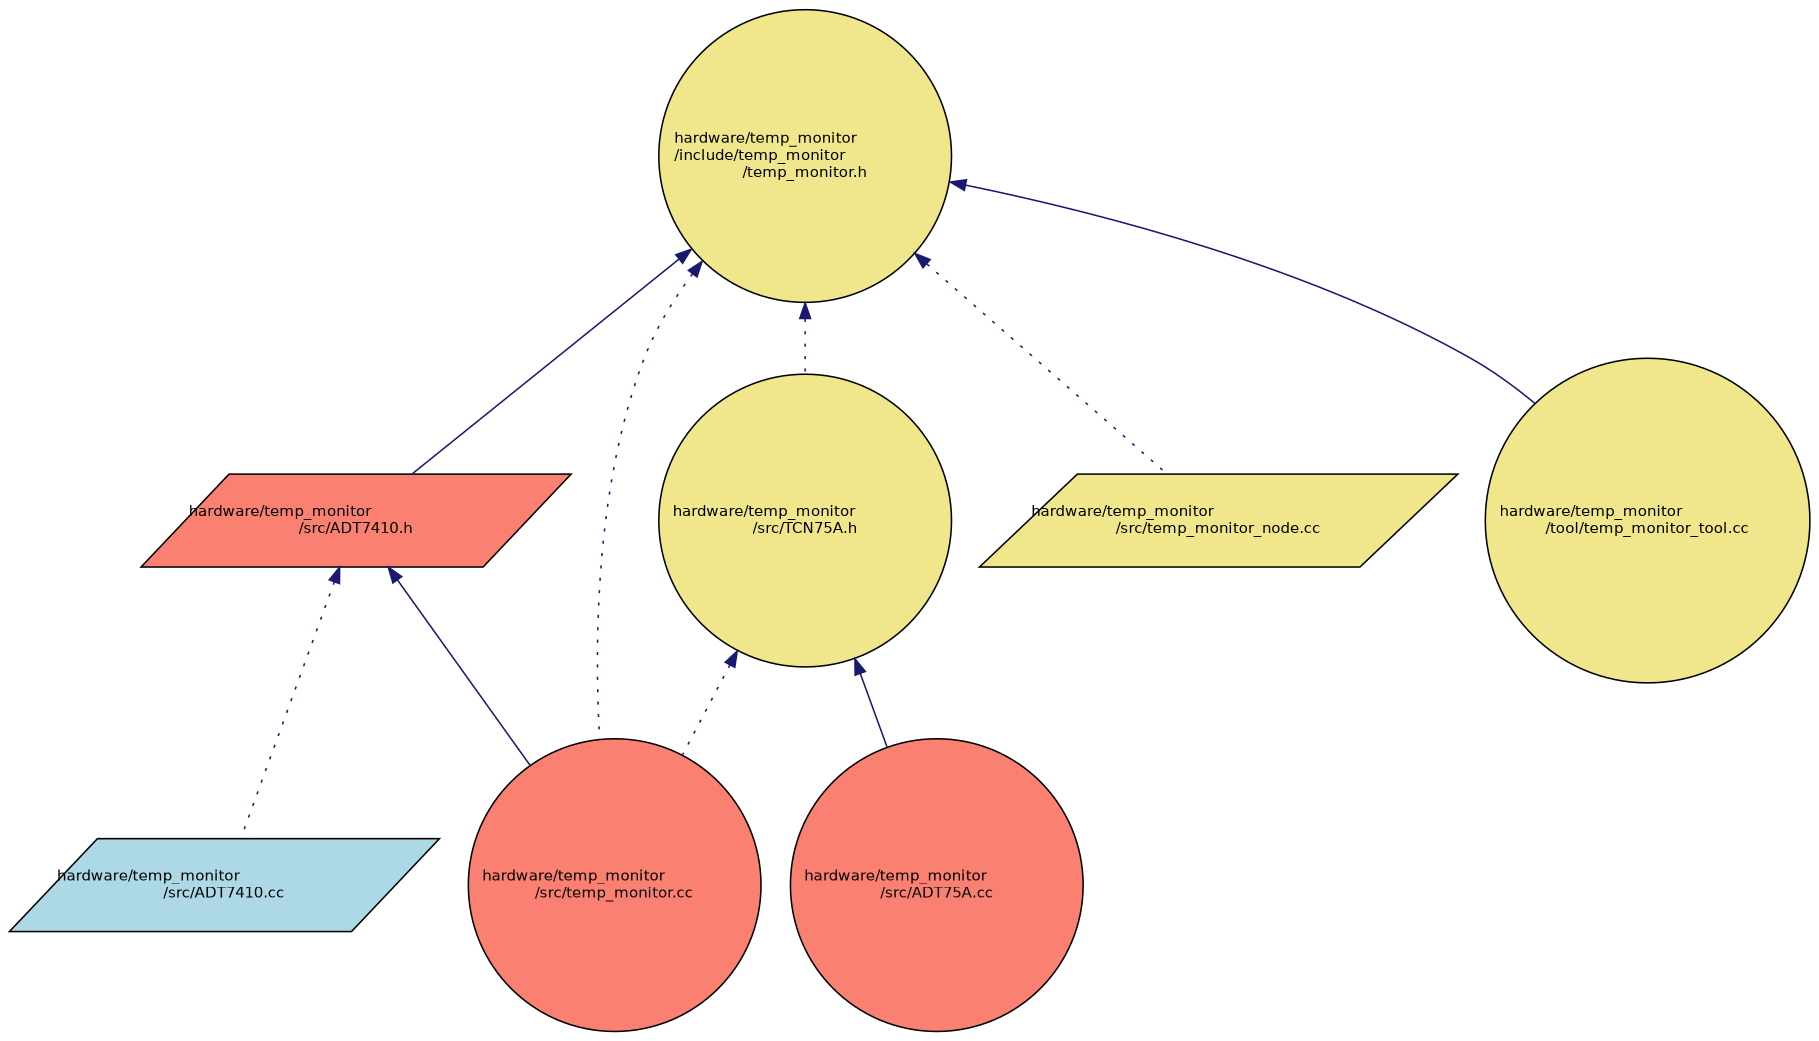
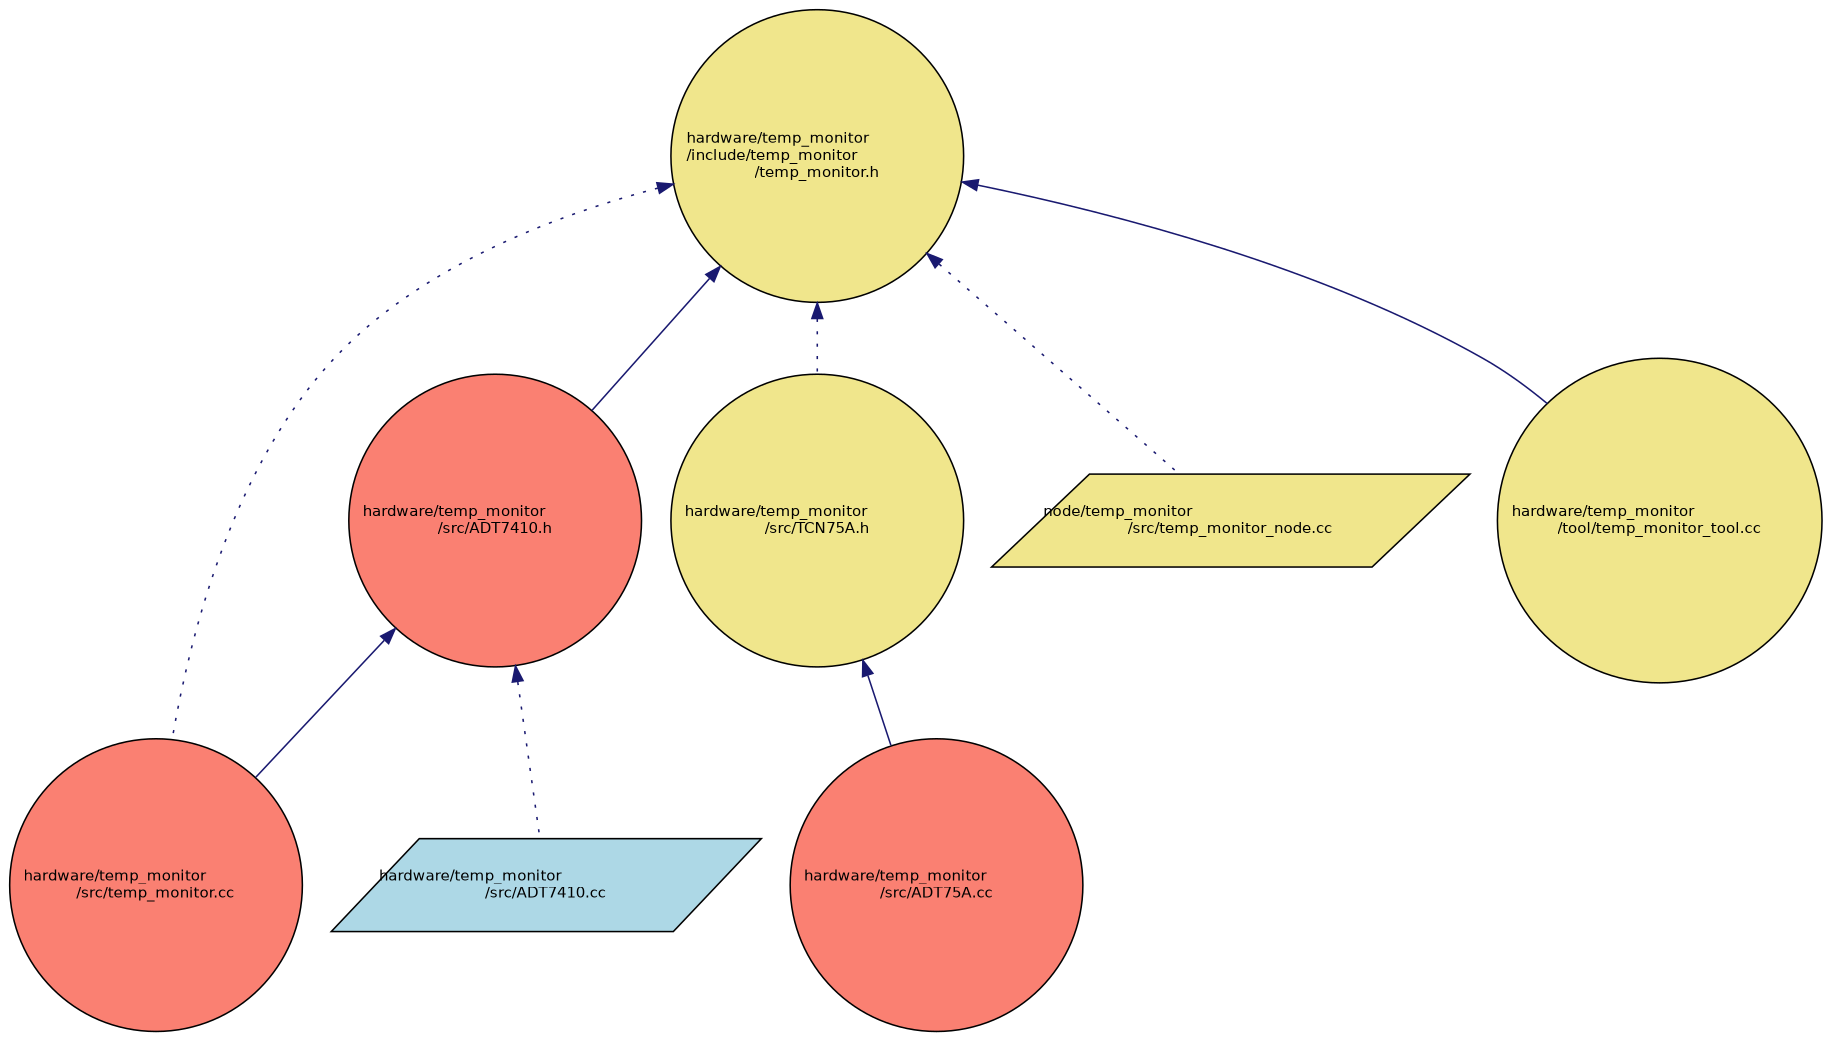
node "hardware/temp_monitor /src/ADT7410.h": shape parallelogram -> circle
node "hardware/temp_monitor /src/temp_monitor_node.cc": label "hardware/temp_monitor /src/temp_monitor_node.cc" -> "node/temp_monitor /src/temp_monitor_node.cc"
edge "hardware/temp_monitor /src/temp_monitor.cc" -> "hardware/temp_monitor /src/TCN75A.h": removed
